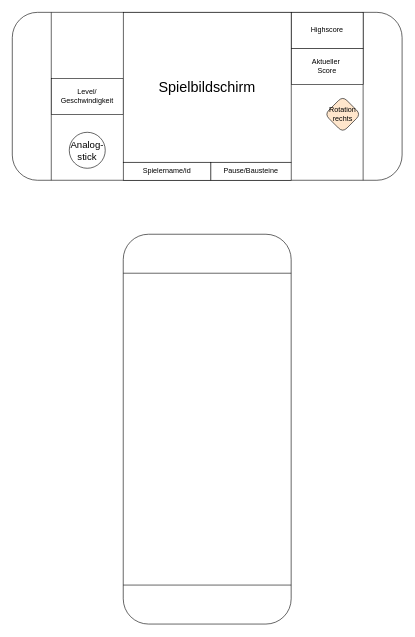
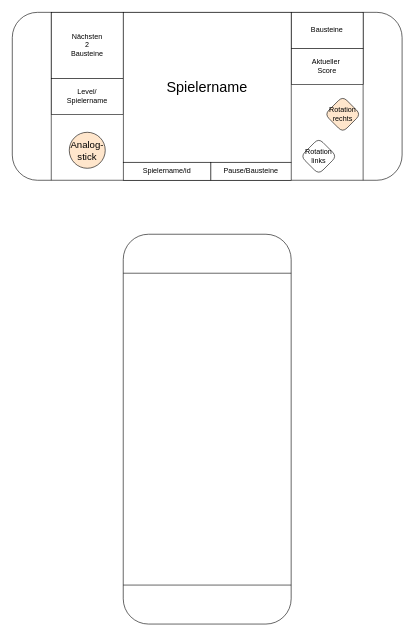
node "Highscore": label "Highscore" -> "Bausteine"
node "Nächsten 2 Bausteine": added
node "Spielbildschirm": label "Spielbildschirm" -> "Spielername"
node "Level/ Geschwindigkeit": label "Level/ Geschwindigkeit" -> "Level/ Spielername"
node "Analog- stick": fillcolor #ffffff -> #ffe6cc
node "Rotation links": added
